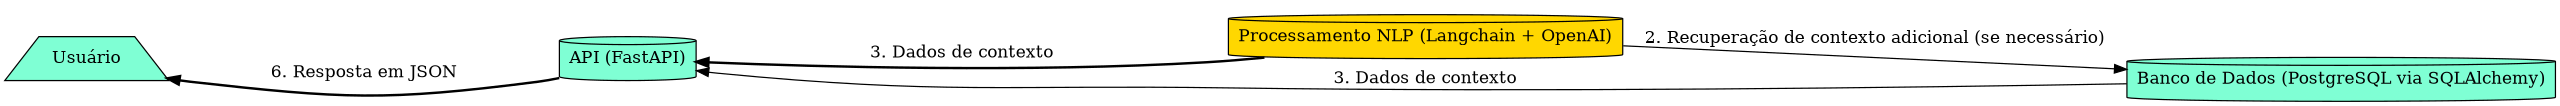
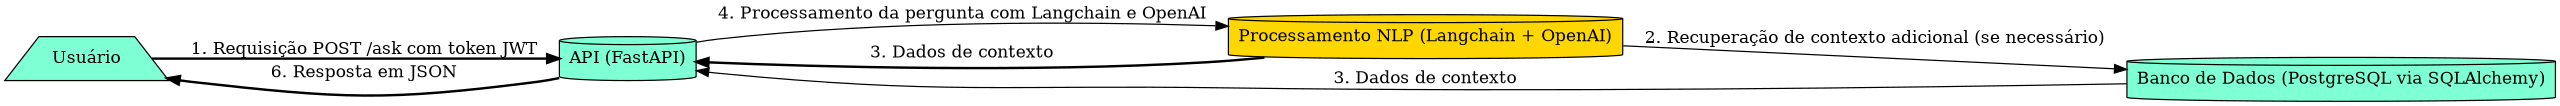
edge "API (FastAPI)" -> "Processamento NLP (Langchain + OpenAI)": added, label "4. Processamento da pergunta com Langchain e OpenAI"
edge "Usuário" -> "API (FastAPI)": added, label "1. Requisição POST /ask com token JWT"
